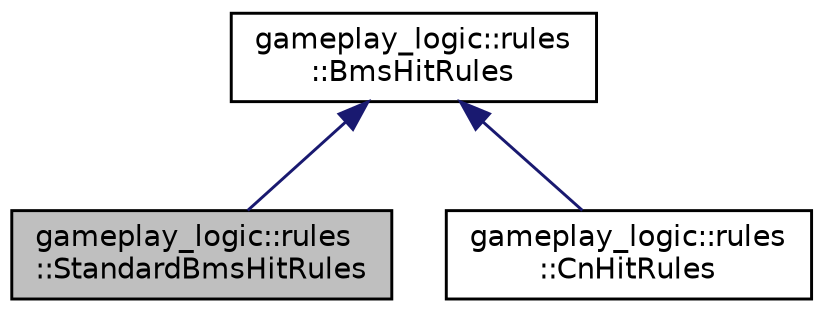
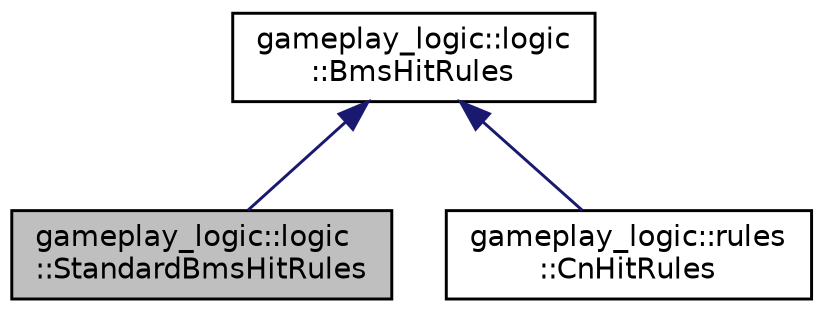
node "gameplay_logic::rules ::BmsHitRules": label "gameplay_logic::rules ::BmsHitRules" -> "gameplay_logic::logic ::BmsHitRules"
node "gameplay_logic::rules ::StandardBmsHitRules": label "gameplay_logic::rules ::StandardBmsHitRules" -> "gameplay_logic::logic ::StandardBmsHitRules"
